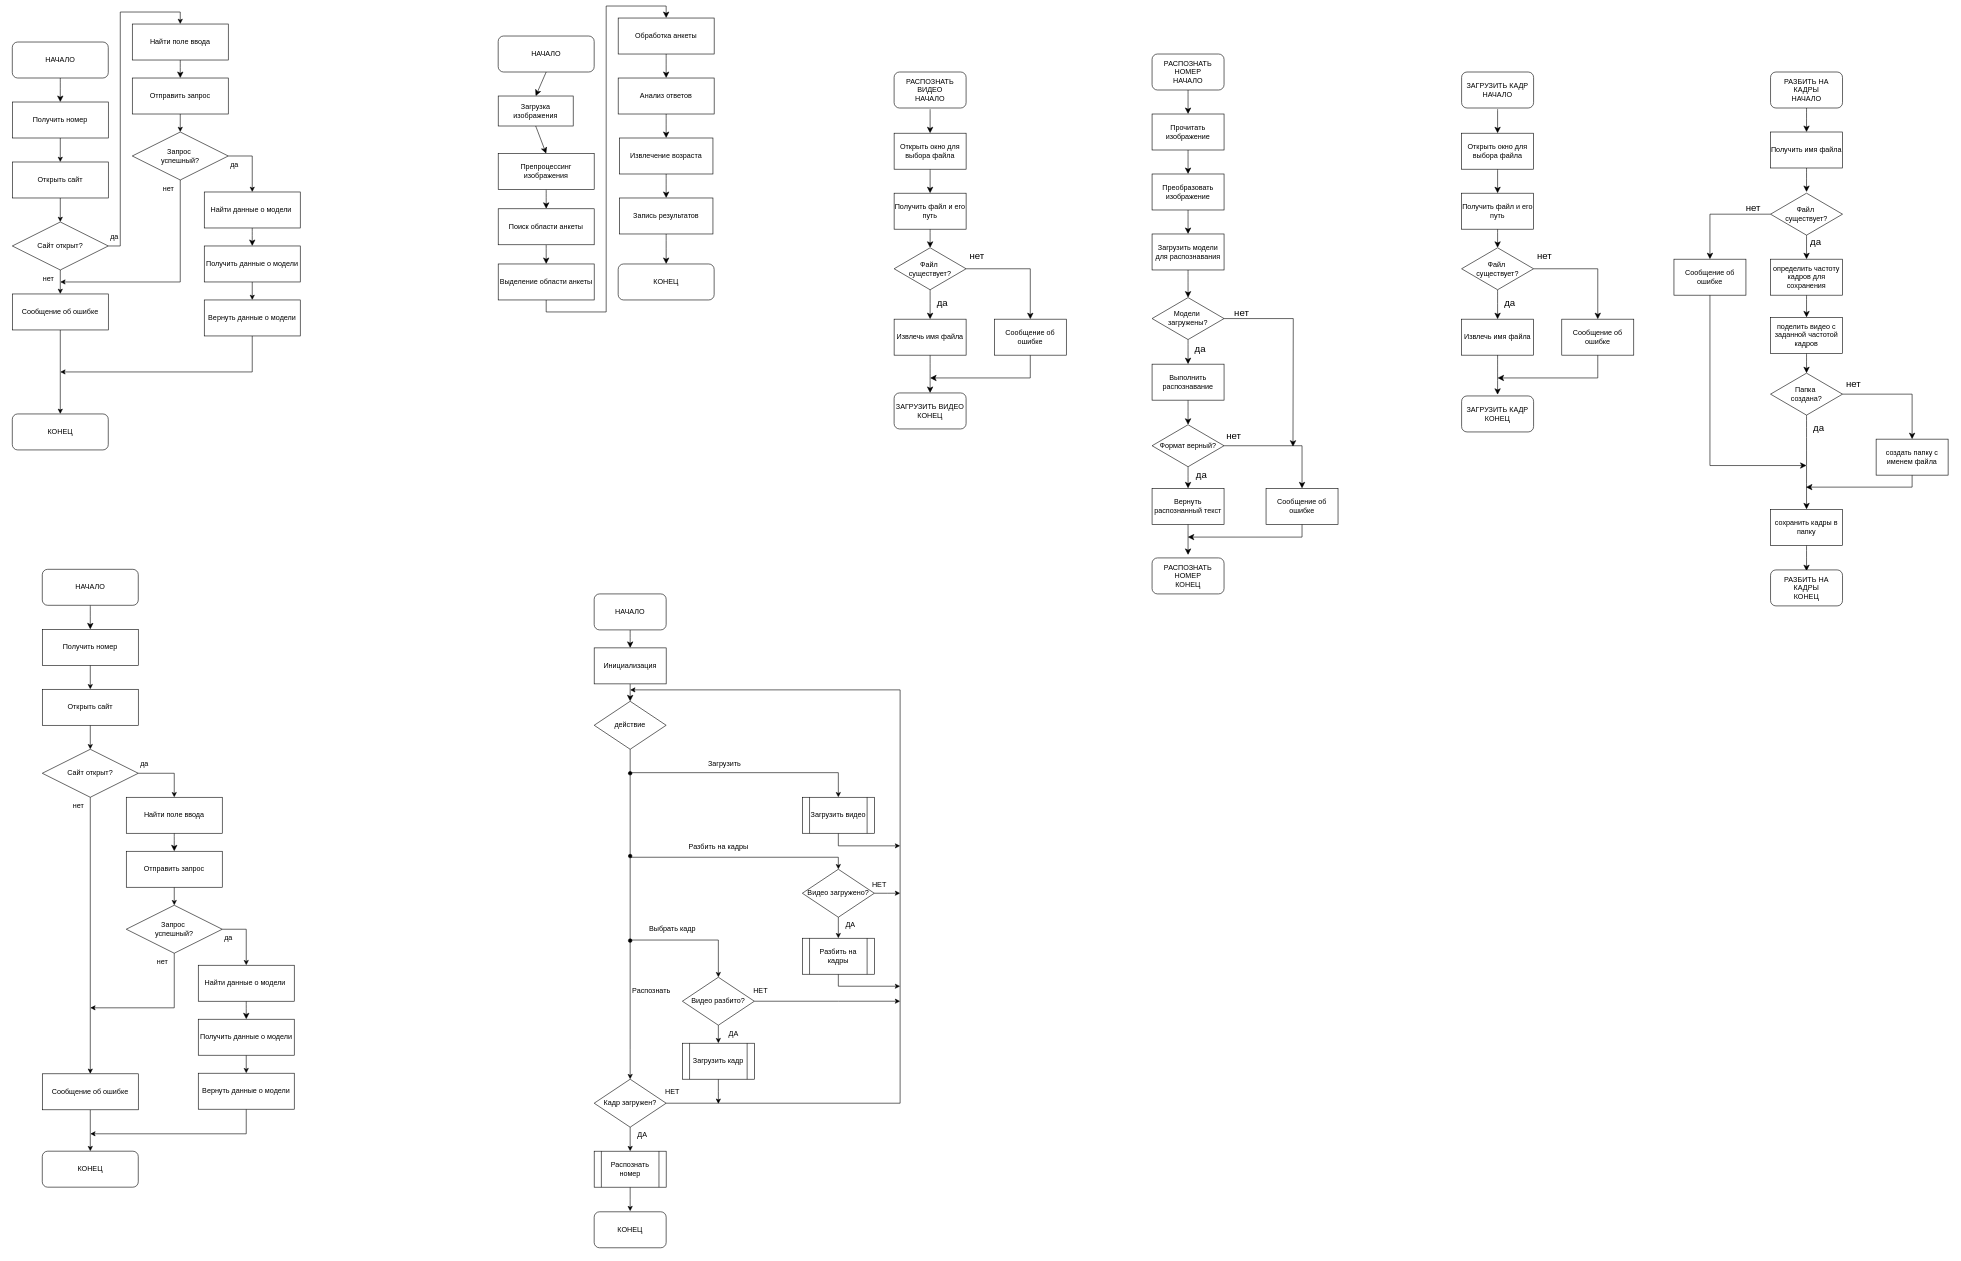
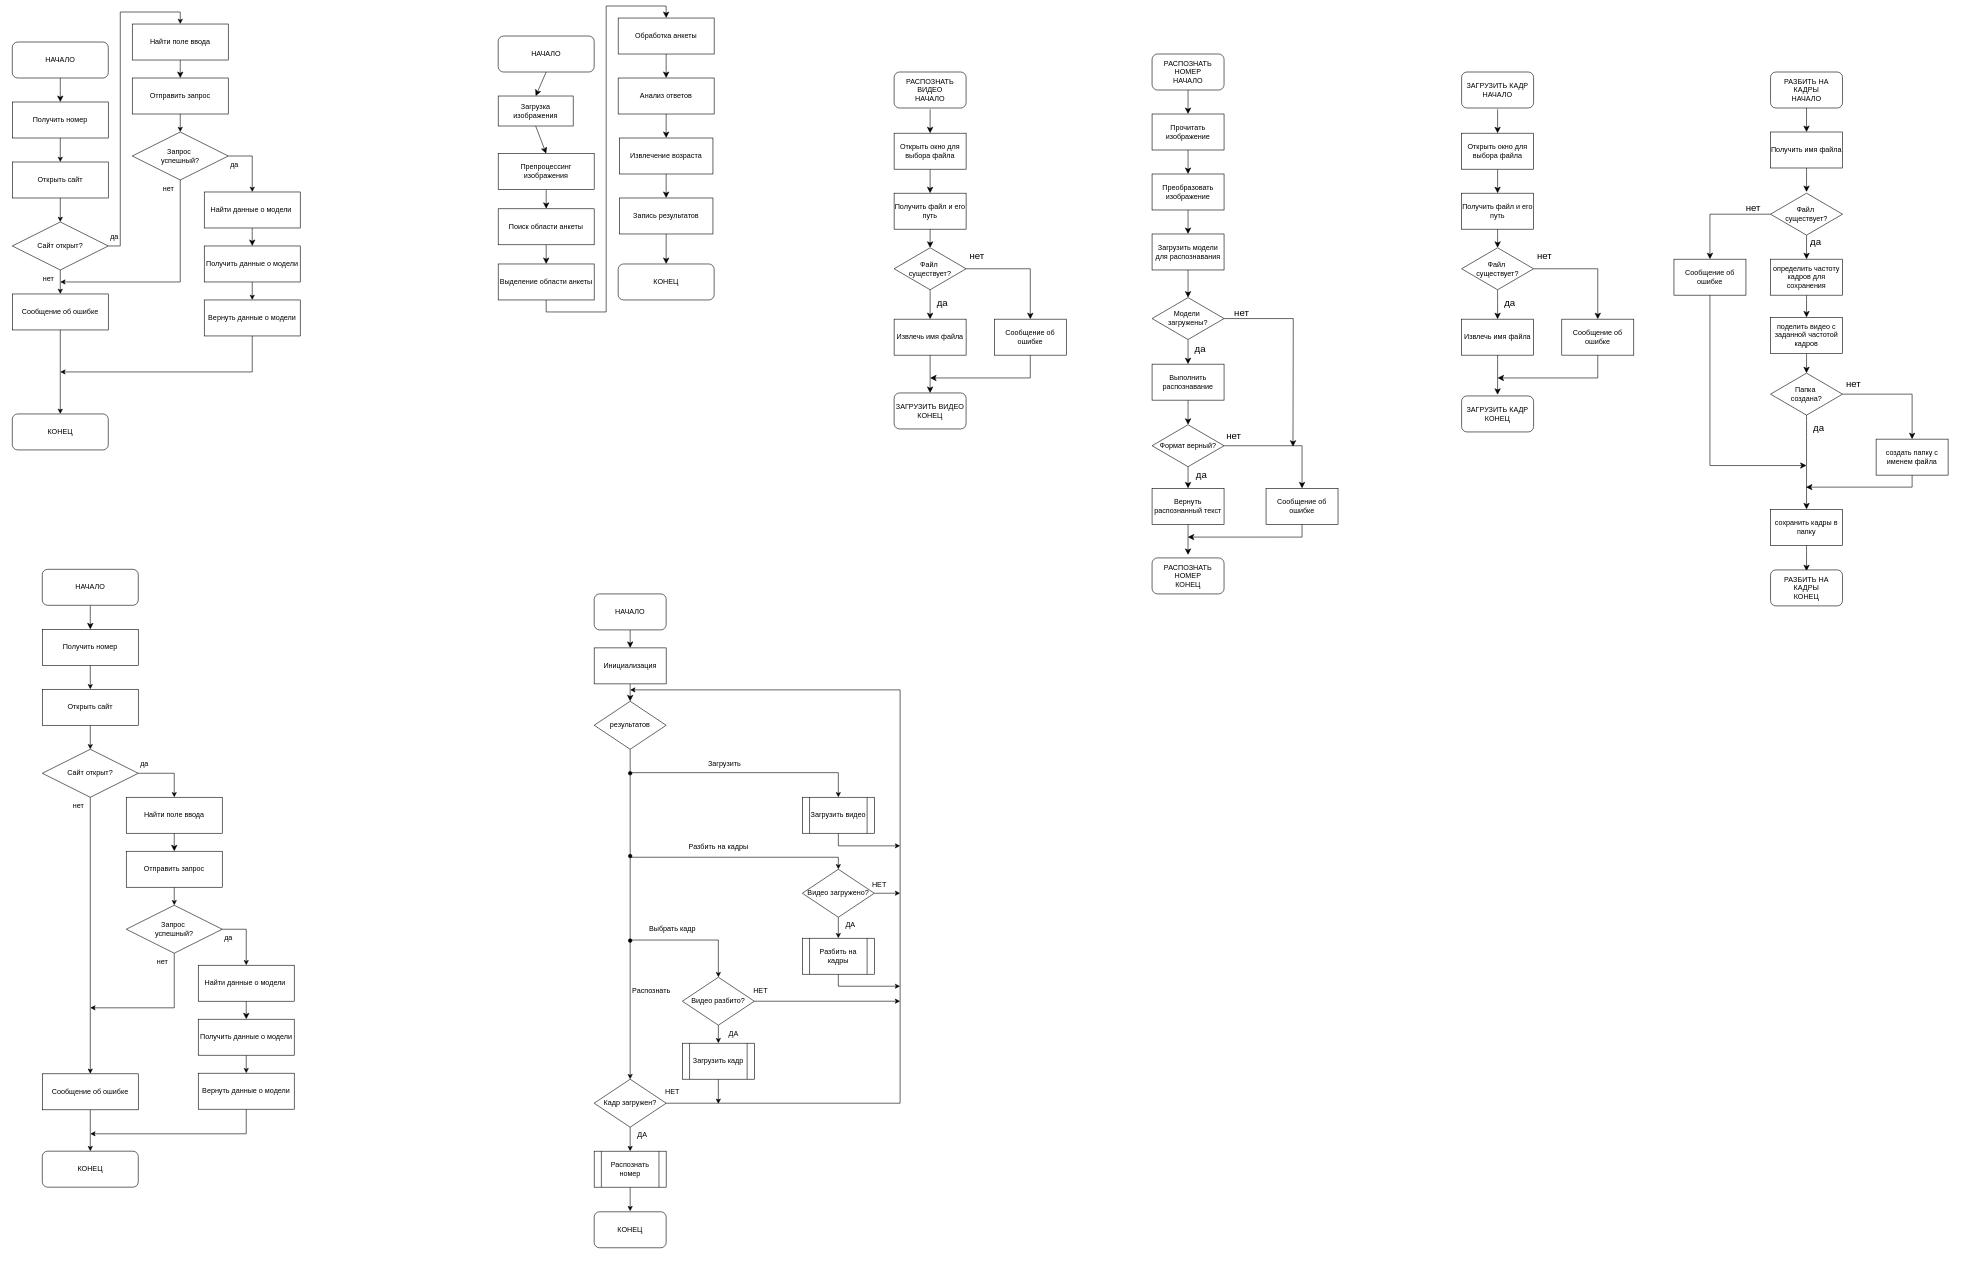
node "действие": label "действие" -> "результатов"
